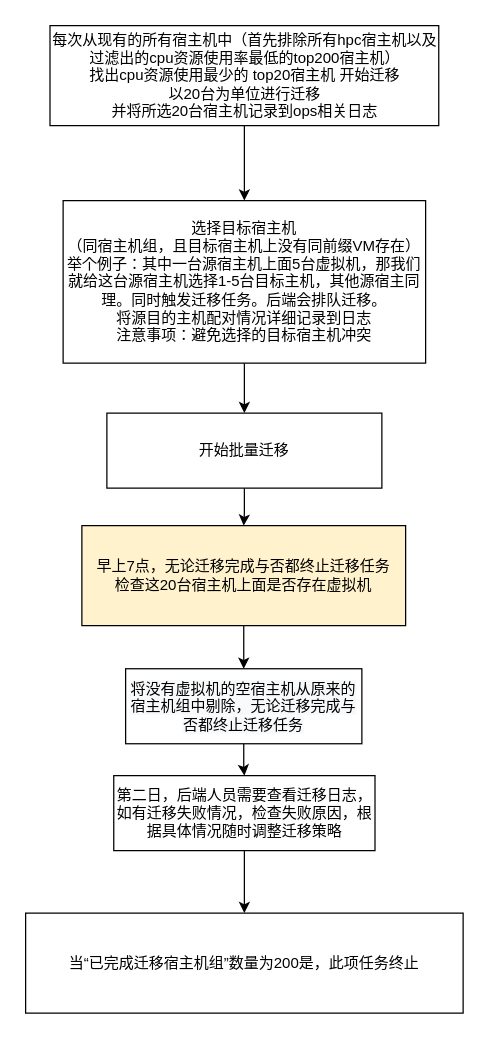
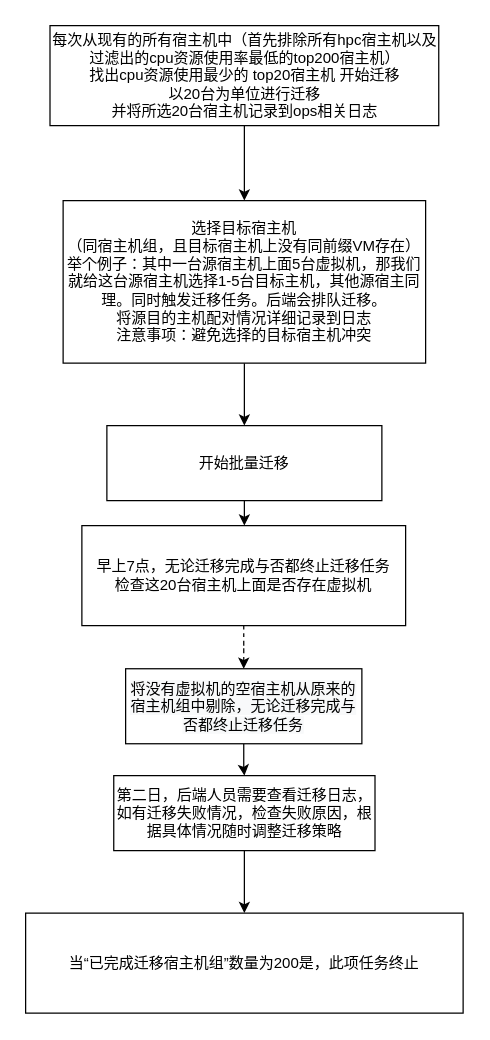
node "开始批量迁移": moved (244, 451) -> (244, 463)
node "早上7点，无论迁移完成与否都终止迁移任务 检查这20台宿主机上面是否存在虚拟机": fillcolor #fff2cc -> #ffffff
edge "早上7点，无论迁移完成与否都终止迁移任务 检查这20台宿主机上面是否存在虚拟机" -> "将没有虚拟机的空宿主机从原来的宿主机组中剔除，无论迁移完成与否都终止迁移任务": style solid -> dashed
